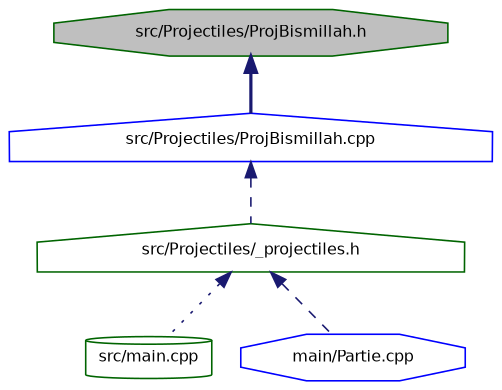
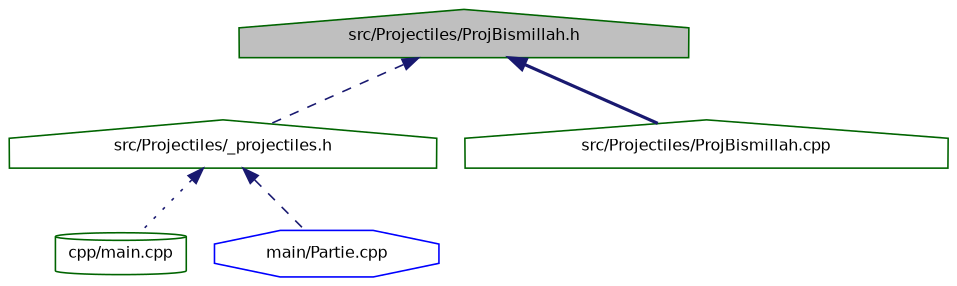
node "src/Projectiles/ProjBismillah.h": shape octagon -> house
node "src/Projectiles/ProjBismillah.cpp": color blue -> darkgreen
edge "src/Projectiles/_projectiles.h" -> "src/Projectiles/ProjBismillah.cpp": now "src/Projectiles/_projectiles.h" -> "src/Projectiles/ProjBismillah.h"
node "src/main.cpp": label "src/main.cpp" -> "cpp/main.cpp"
